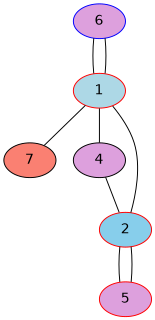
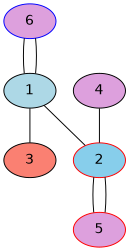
node "1": color red -> black
edge "1" -- "4": removed
node "7": label "7" -> "3"
